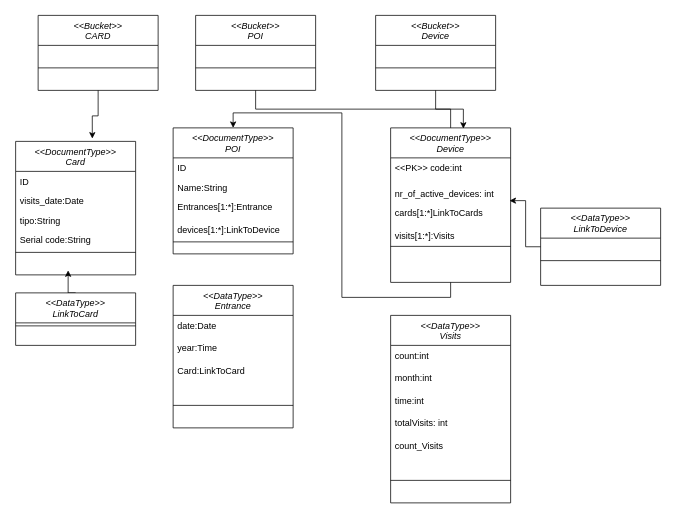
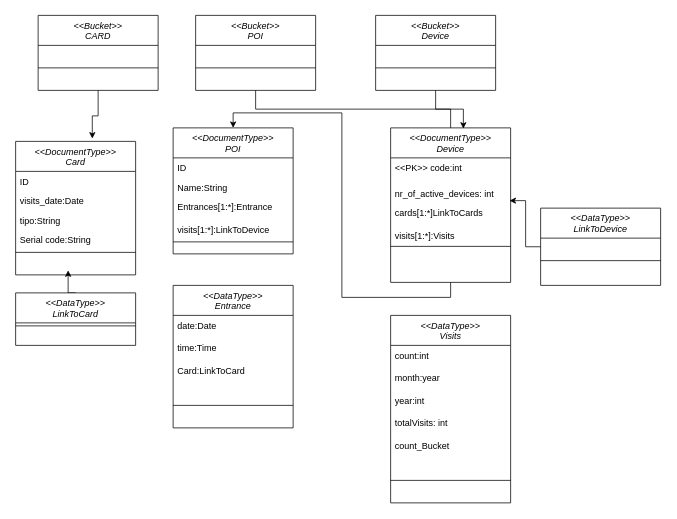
node "devices[1:*]:LinkToDevice": label "devices[1:*]:LinkToDevice" -> "visits[1:*]:LinkToDevice"
node "year:Time": label "year:Time" -> "time:Time"
node "month:int": label "month:int" -> "month:year"
node "time:int": label "time:int" -> "year:int"
node "count_Visits": label "count_Visits" -> "count_Bucket"
